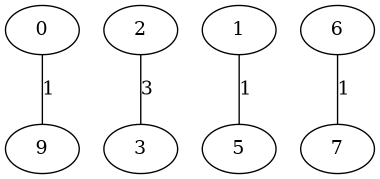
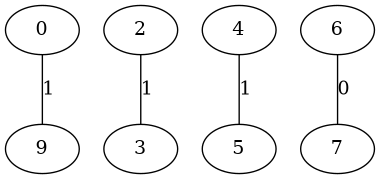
node "1": label "1" -> "4"
edge "2" -- "3": label "3" -> "1"
edge "6" -- "7": label "1" -> "0"
